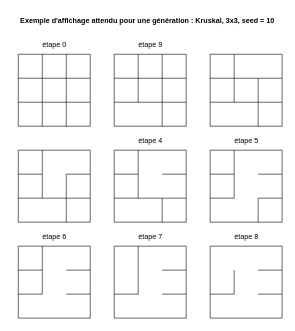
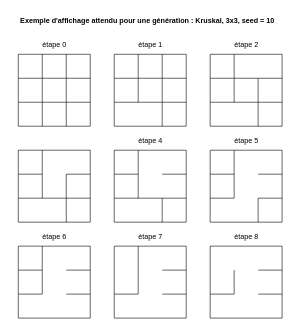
node "étape 9": label "étape 9" -> "étape 1"
node "étape 2": added
